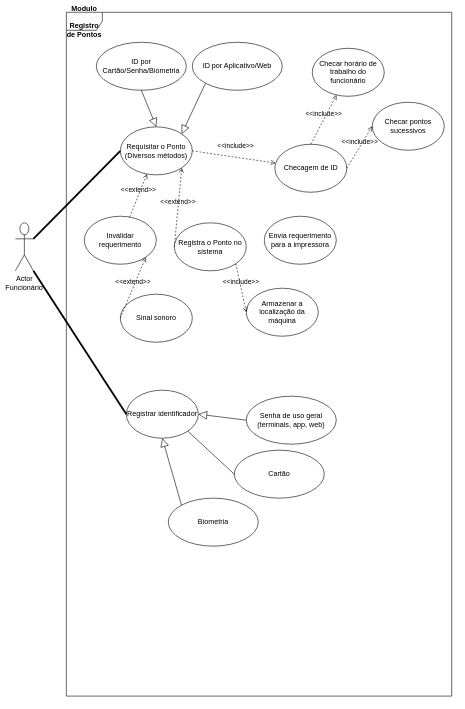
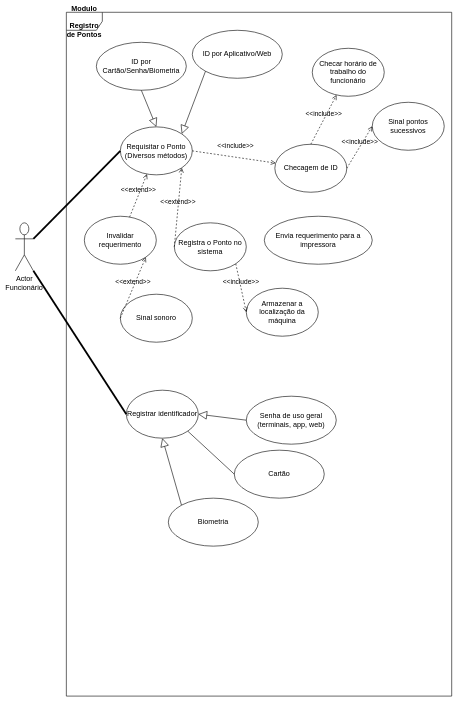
node "ID por Aplicativo/Web": moved (237, 66) -> (237, 54)
node "Checar pontos sucessivos": label "Checar pontos sucessivos" -> "Sinal pontos sucessivos"
node "Envia requerimento para a impressora": size 72x48 -> 108x48
